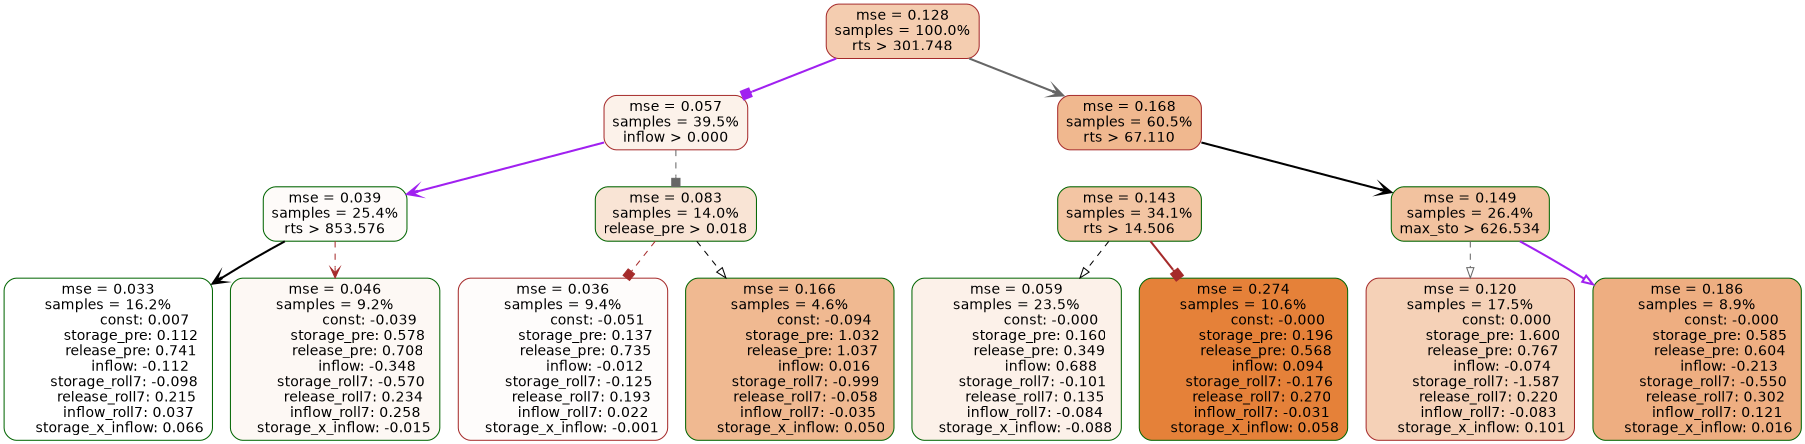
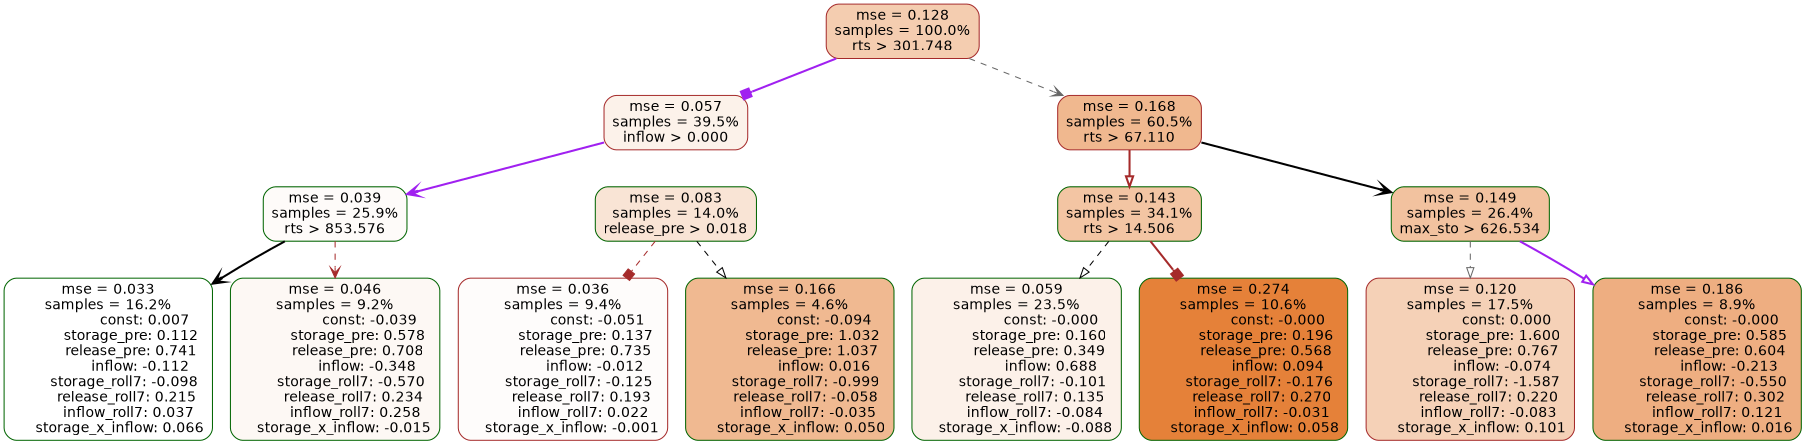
edge "mse = 0.128 samples = 100.0% rts > 301.748" -> "mse = 0.168 samples = 60.5% rts > 67.110": style bold -> dashed
edge "mse = 0.057 samples = 39.5% inflow > 0.000" -> "mse = 0.083 samples = 14.0% release_pre > 0.018": removed
edge "mse = 0.168 samples = 60.5% rts > 67.110" -> "mse = 0.143 samples = 34.1% rts > 14.506": added
node "mse = 0.039 samples = 25.4% rts > 853.576": label "mse = 0.039 samples = 25.4% rts > 853.576" -> "mse = 0.039 samples = 25.9% rts > 853.576"
